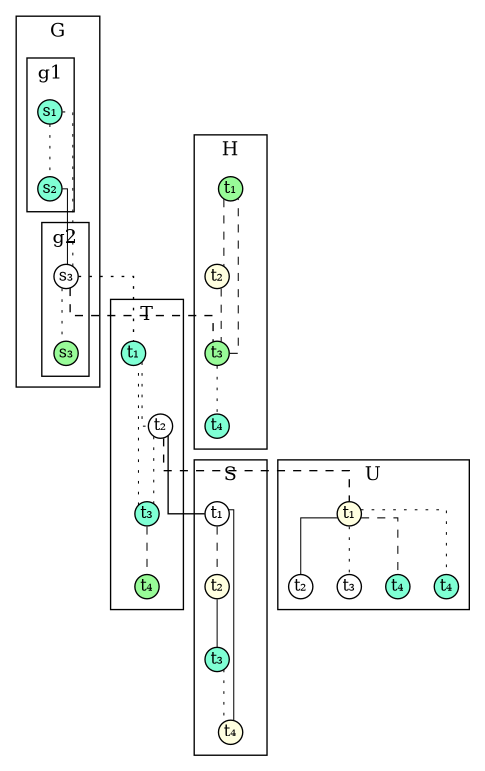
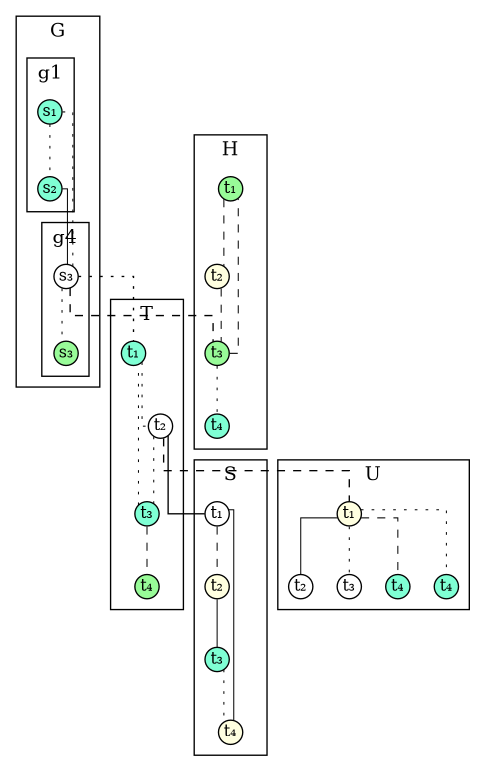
cluster "g2": label "g2" -> "g4"
